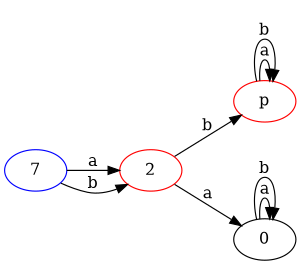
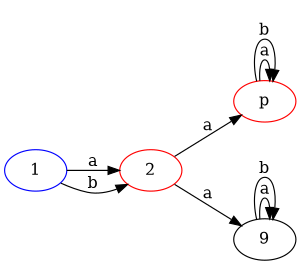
edge "2" -> "p": label "b" -> "a"
node "7": label "7" -> "1"
node "0": label "0" -> "9"
